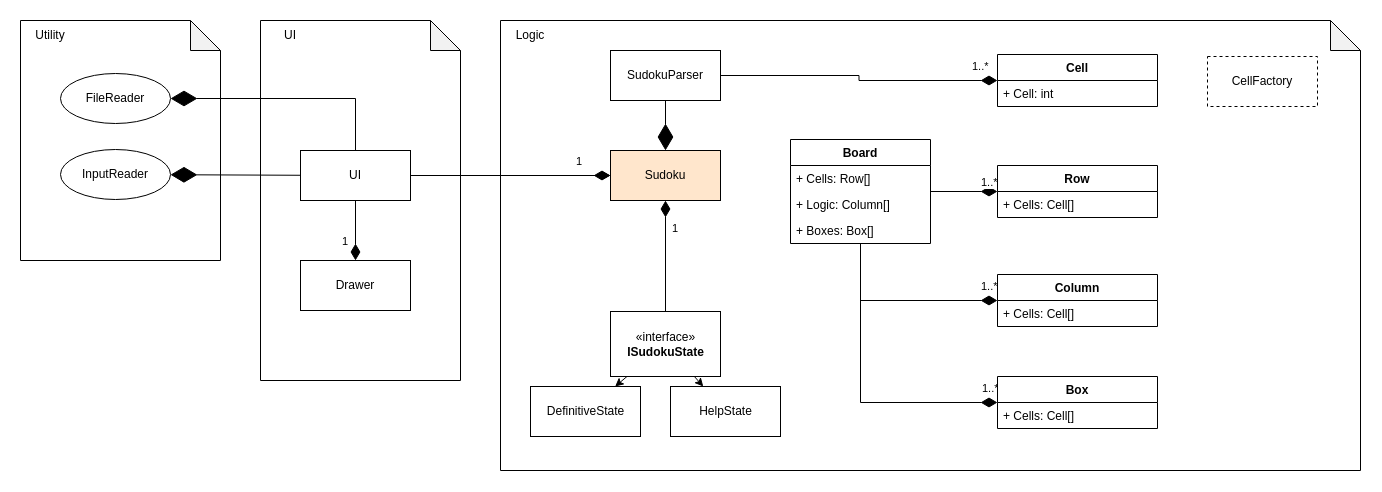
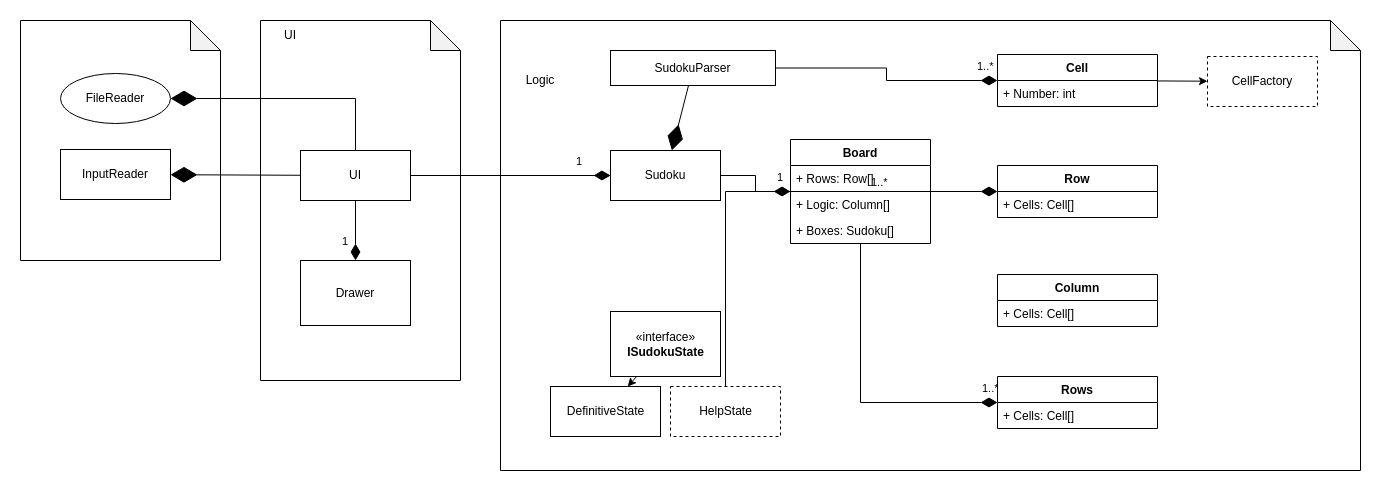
node "Utility": removed
node "Logic": moved (531, 36) -> (541, 81)
node "SudokuParser": size 110x50 -> 165x35
edge "Cell" -> "CellFactory": added
node "+ Cell: int": label "+ Cell: int" -> "+ Number: int"
node "InputReader": shape ellipse -> rectangle
node "Sudoku": fillcolor #ffe6cc -> #ffffff
edge "Sudoku" -> "Board": added, label "1"
node "+ Cells: Row[]": label "+ Cells: Row[]" -> "+ Rows: Row[]"
edge "Board" -> "Row": now "HelpState" -> "Row"
node "+ Boxes: Box[]": label "+ Boxes: Box[]" -> "+ Boxes: Sudoku[]"
edge "«interface» ISudokuState" -> "Sudoku": removed, label "1"
node "Drawer": size 110x50 -> 110x65
edge "Board" -> "Column": removed, label "1..*"
edge "«interface» ISudokuState" -> "HelpState": removed
node "Box": label "Box" -> "Rows"
node "DefinitiveState": moved (586, 412) -> (606, 412)
node "HelpState": style solid -> dashed
